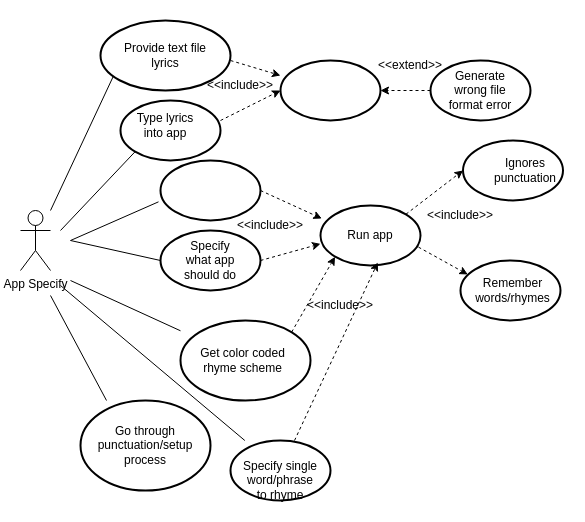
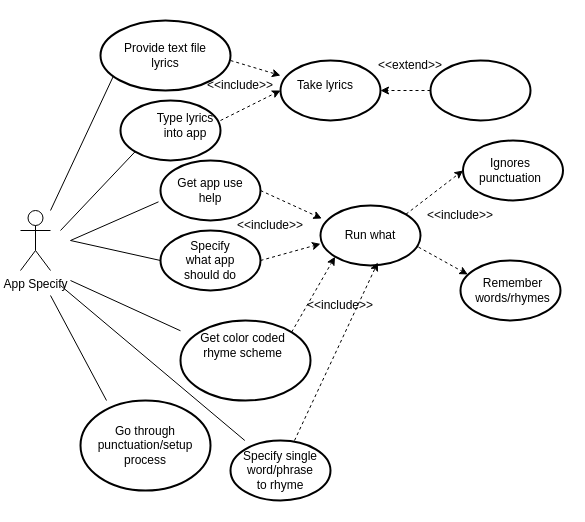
node "Take lyrics": added
node "Generate wrong file format error": removed
node "Type lyrics into app": moved (166, 126) -> (186, 126)
node "Ignores punctuation": moved (526, 171) -> (511, 171)
node "Get app use help": added
node "Run app": label "Run app" -> "Run what"
node "Get color coded rhyme scheme": moved (243, 361) -> (243, 346)
node "Specify single word/phrase to rhyme": moved (281, 481) -> (281, 471)
